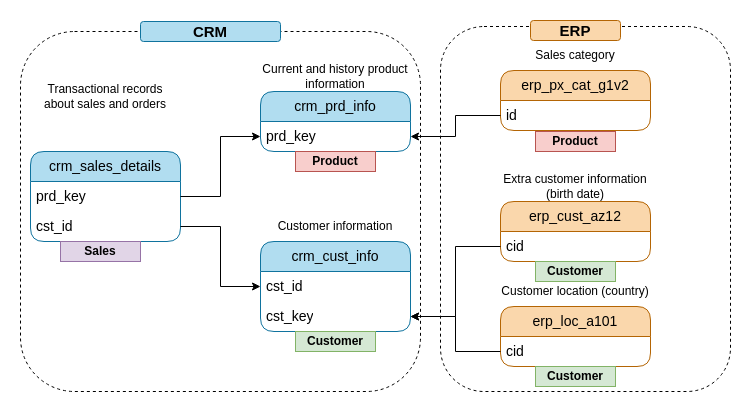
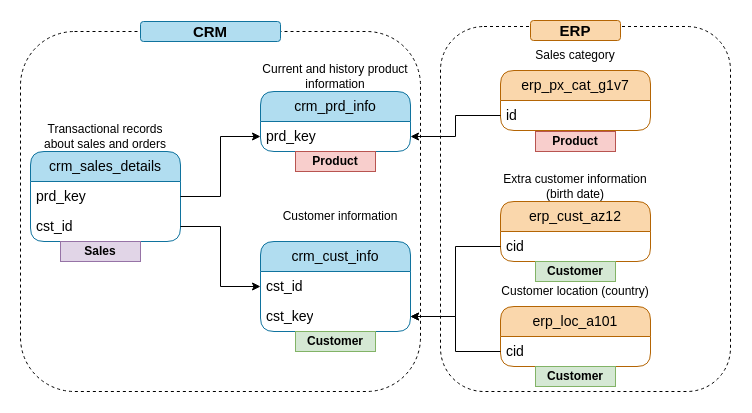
node "erp_px_cat_g1v2": label "erp_px_cat_g1v2" -> "erp_px_cat_g1v7"
node "Transactional records about sales and orders": moved (106, 97) -> (106, 137)
node "Customer information": moved (336, 227) -> (341, 217)
